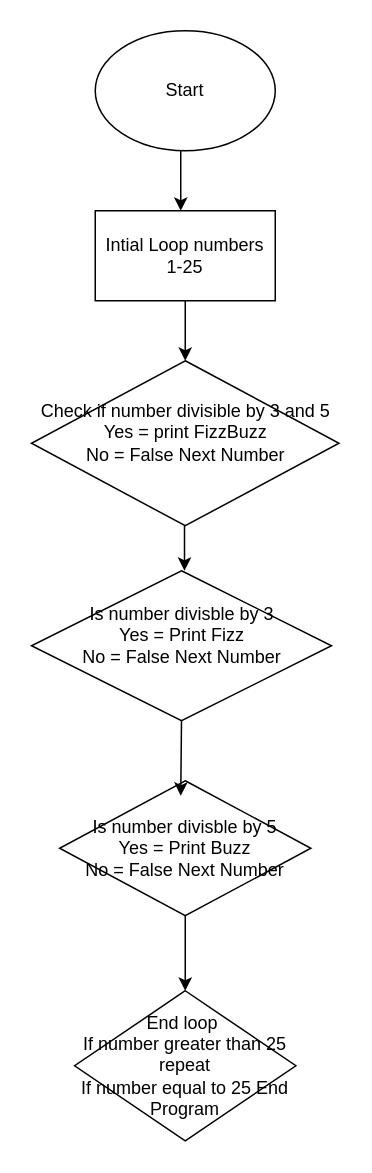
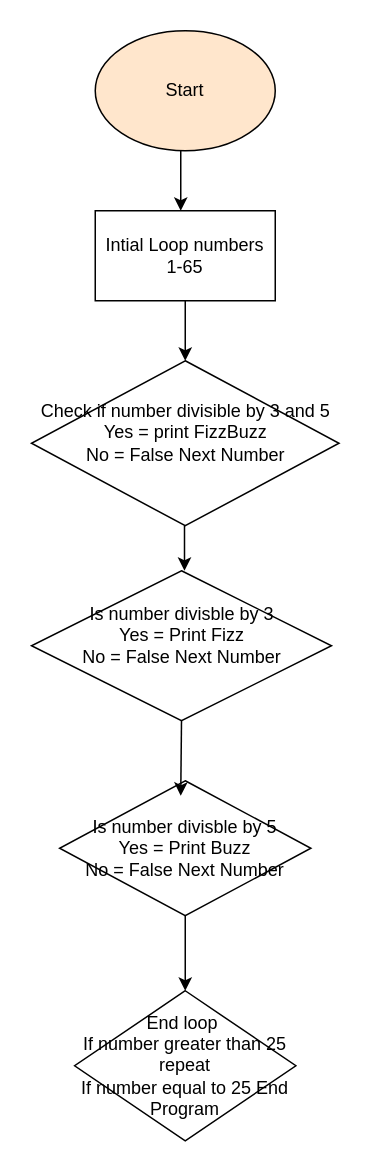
node "Start": fillcolor #ffffff -> #ffe6cc
node "Intial Loop numbers 1-25": label "Intial Loop numbers 1-25" -> "Intial Loop numbers 1-65"
